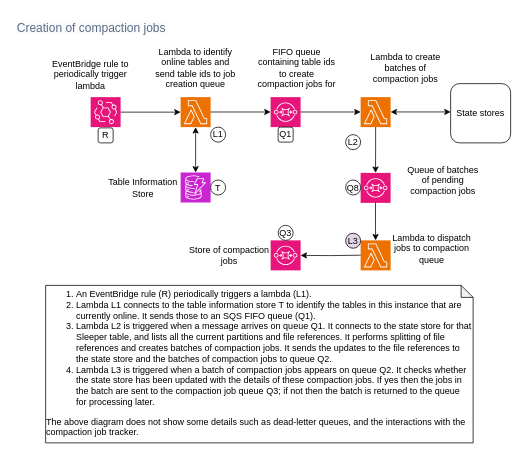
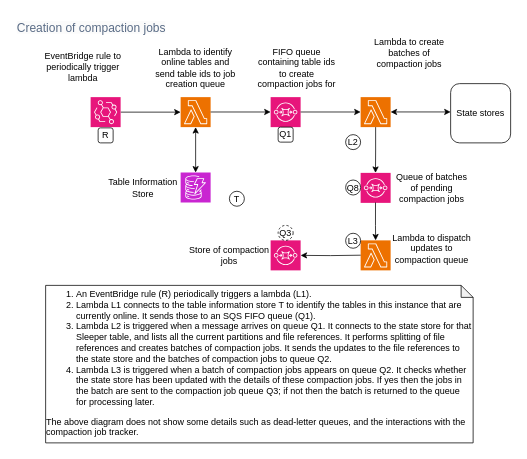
node "Lambda to create batches of compaction jobs": moved (405, 68) -> (409, 53)
node "EventBridge rule to periodically trigger lambda": moved (90, 75) -> (83, 67)
node "L1": removed
node "Queue of batches of pending compaction jobs": moved (443, 180) -> (432, 188)
node "T": moved (218, 188) -> (237, 199)
node "Q3": style solid -> dashed
node "L3": fillcolor #e1d5e7 -> #ffffff
node "Lambda to dispatch jobs to compaction queue": label "Lambda to dispatch jobs to compaction queue" -> "Lambda to dispatch updates to compaction queue"
